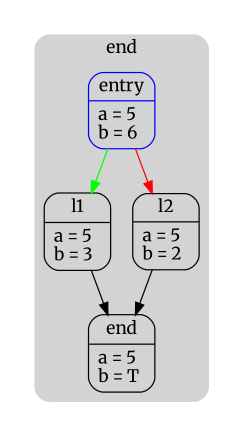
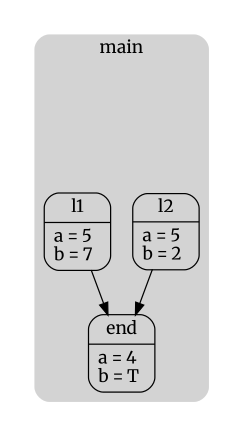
cluster "end": label "end" -> "main"
node "entry": removed
node "l1": text "b = 3" -> "b = 7"
node "end": text "a = 5" -> "a = 4"
